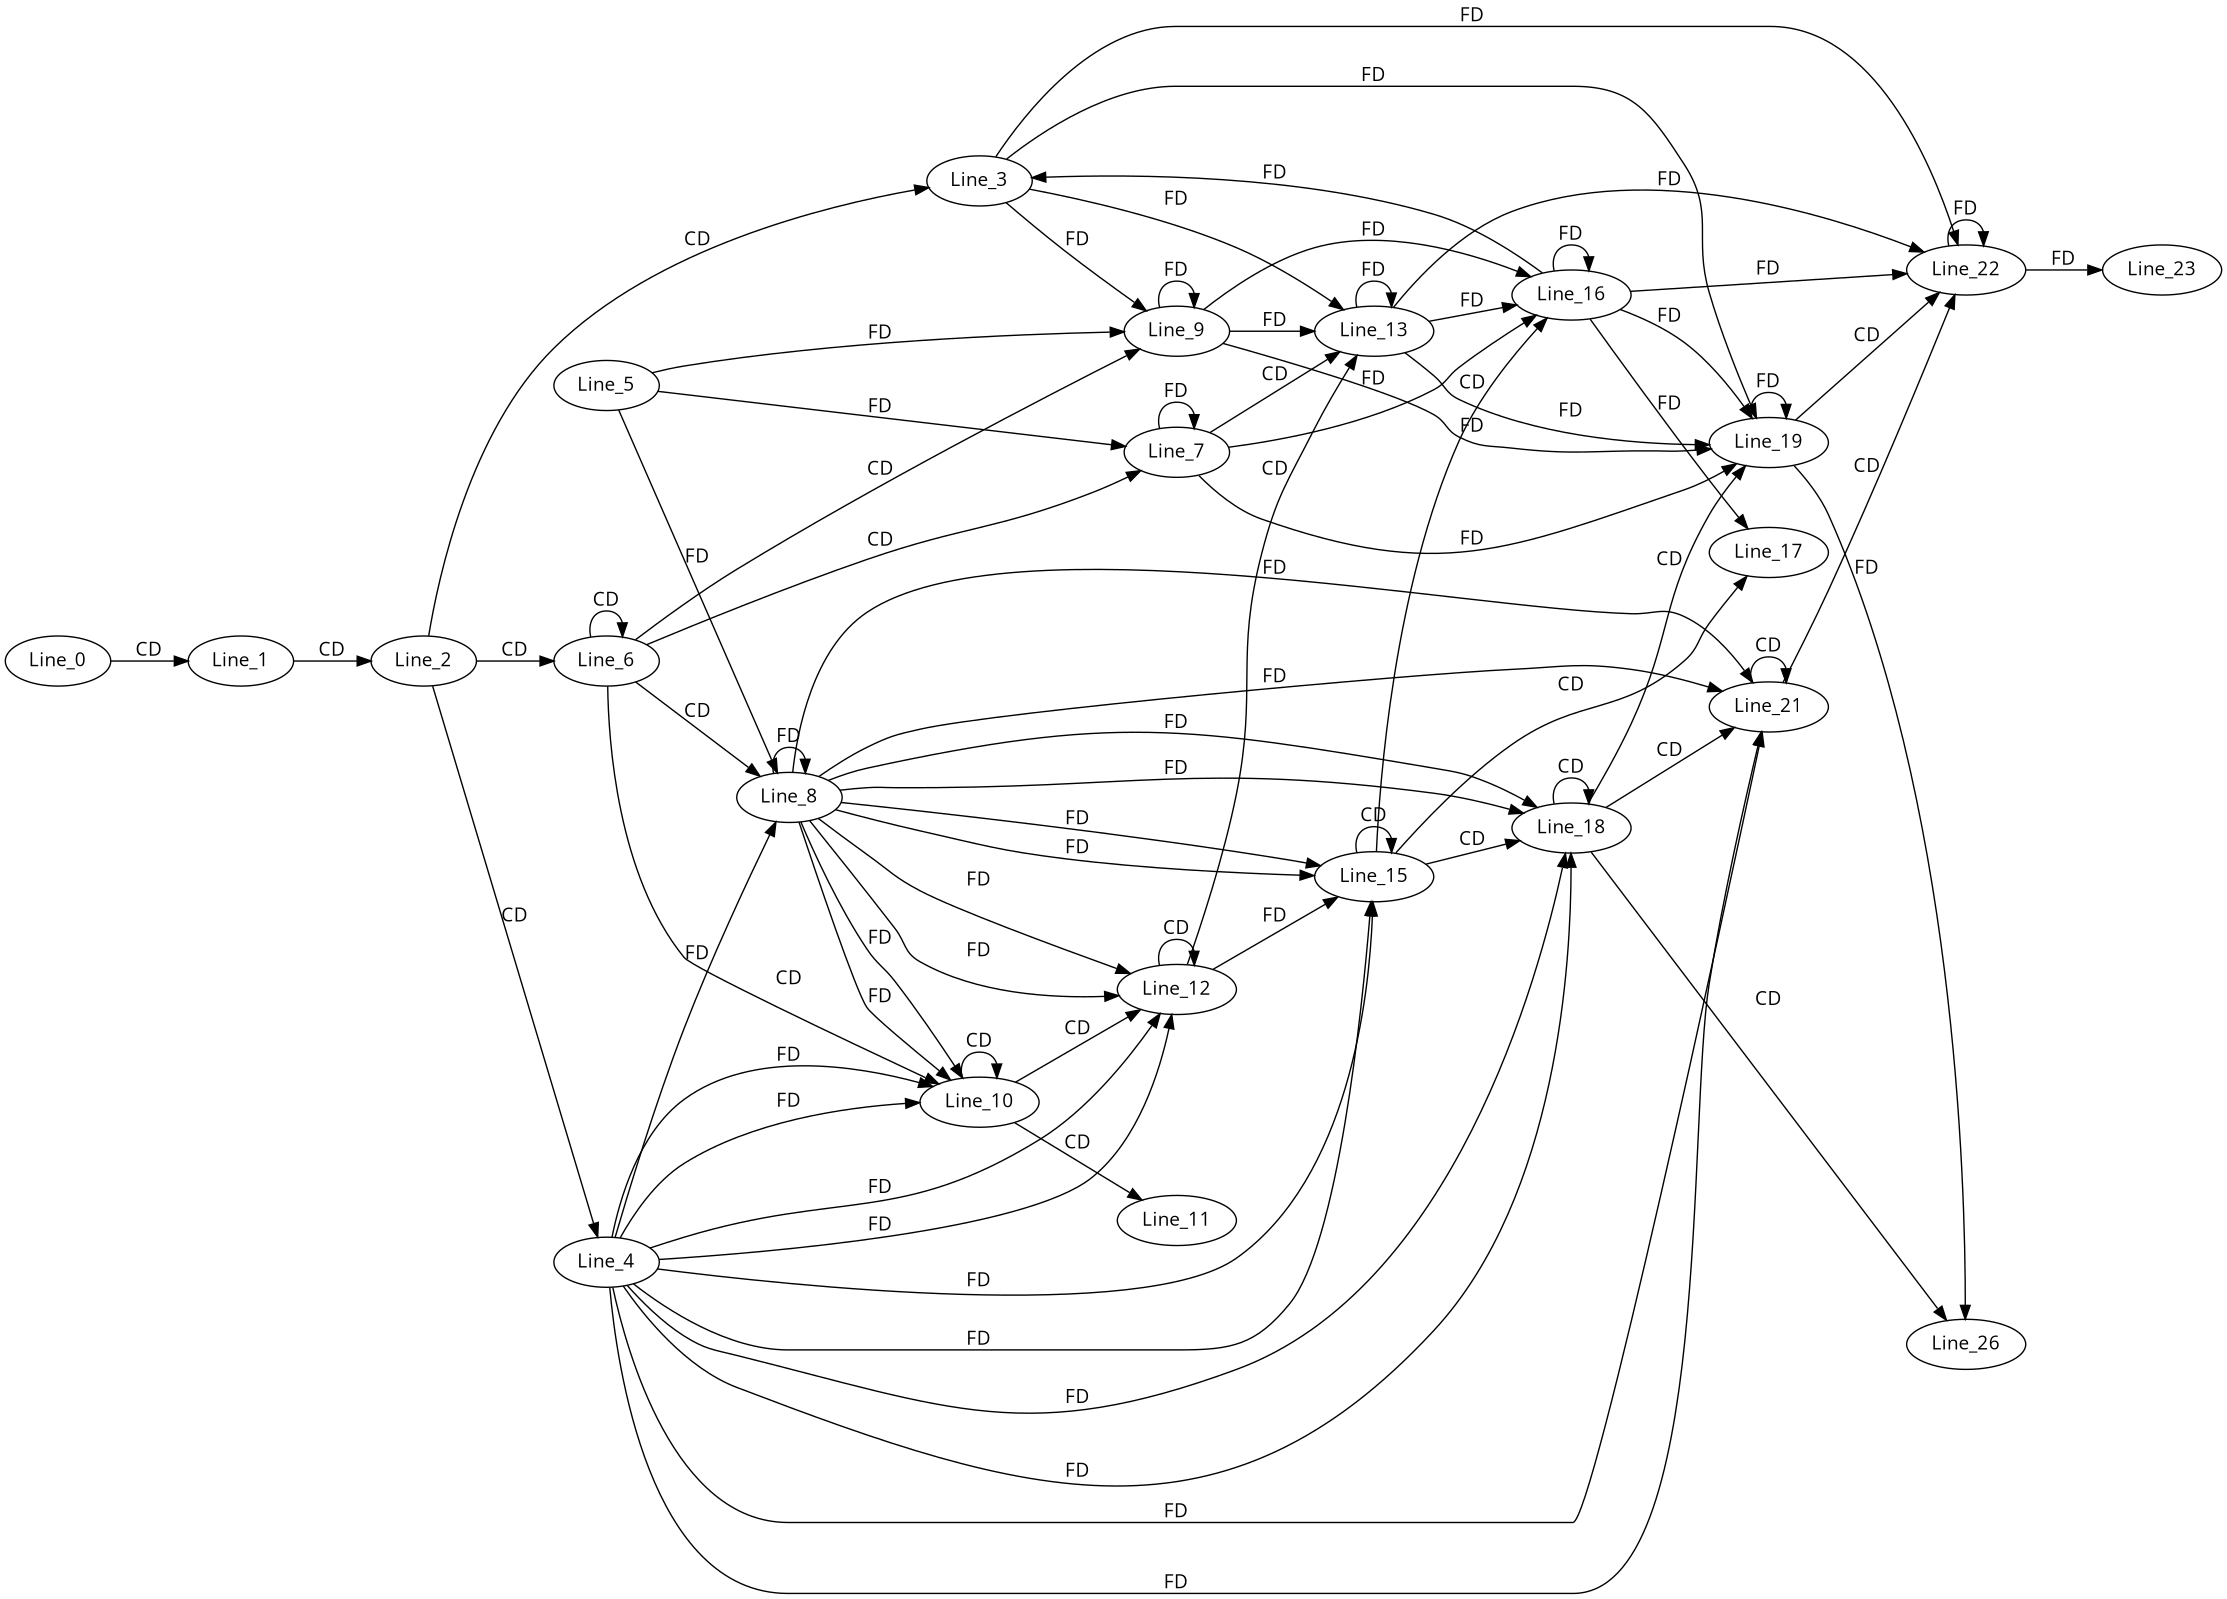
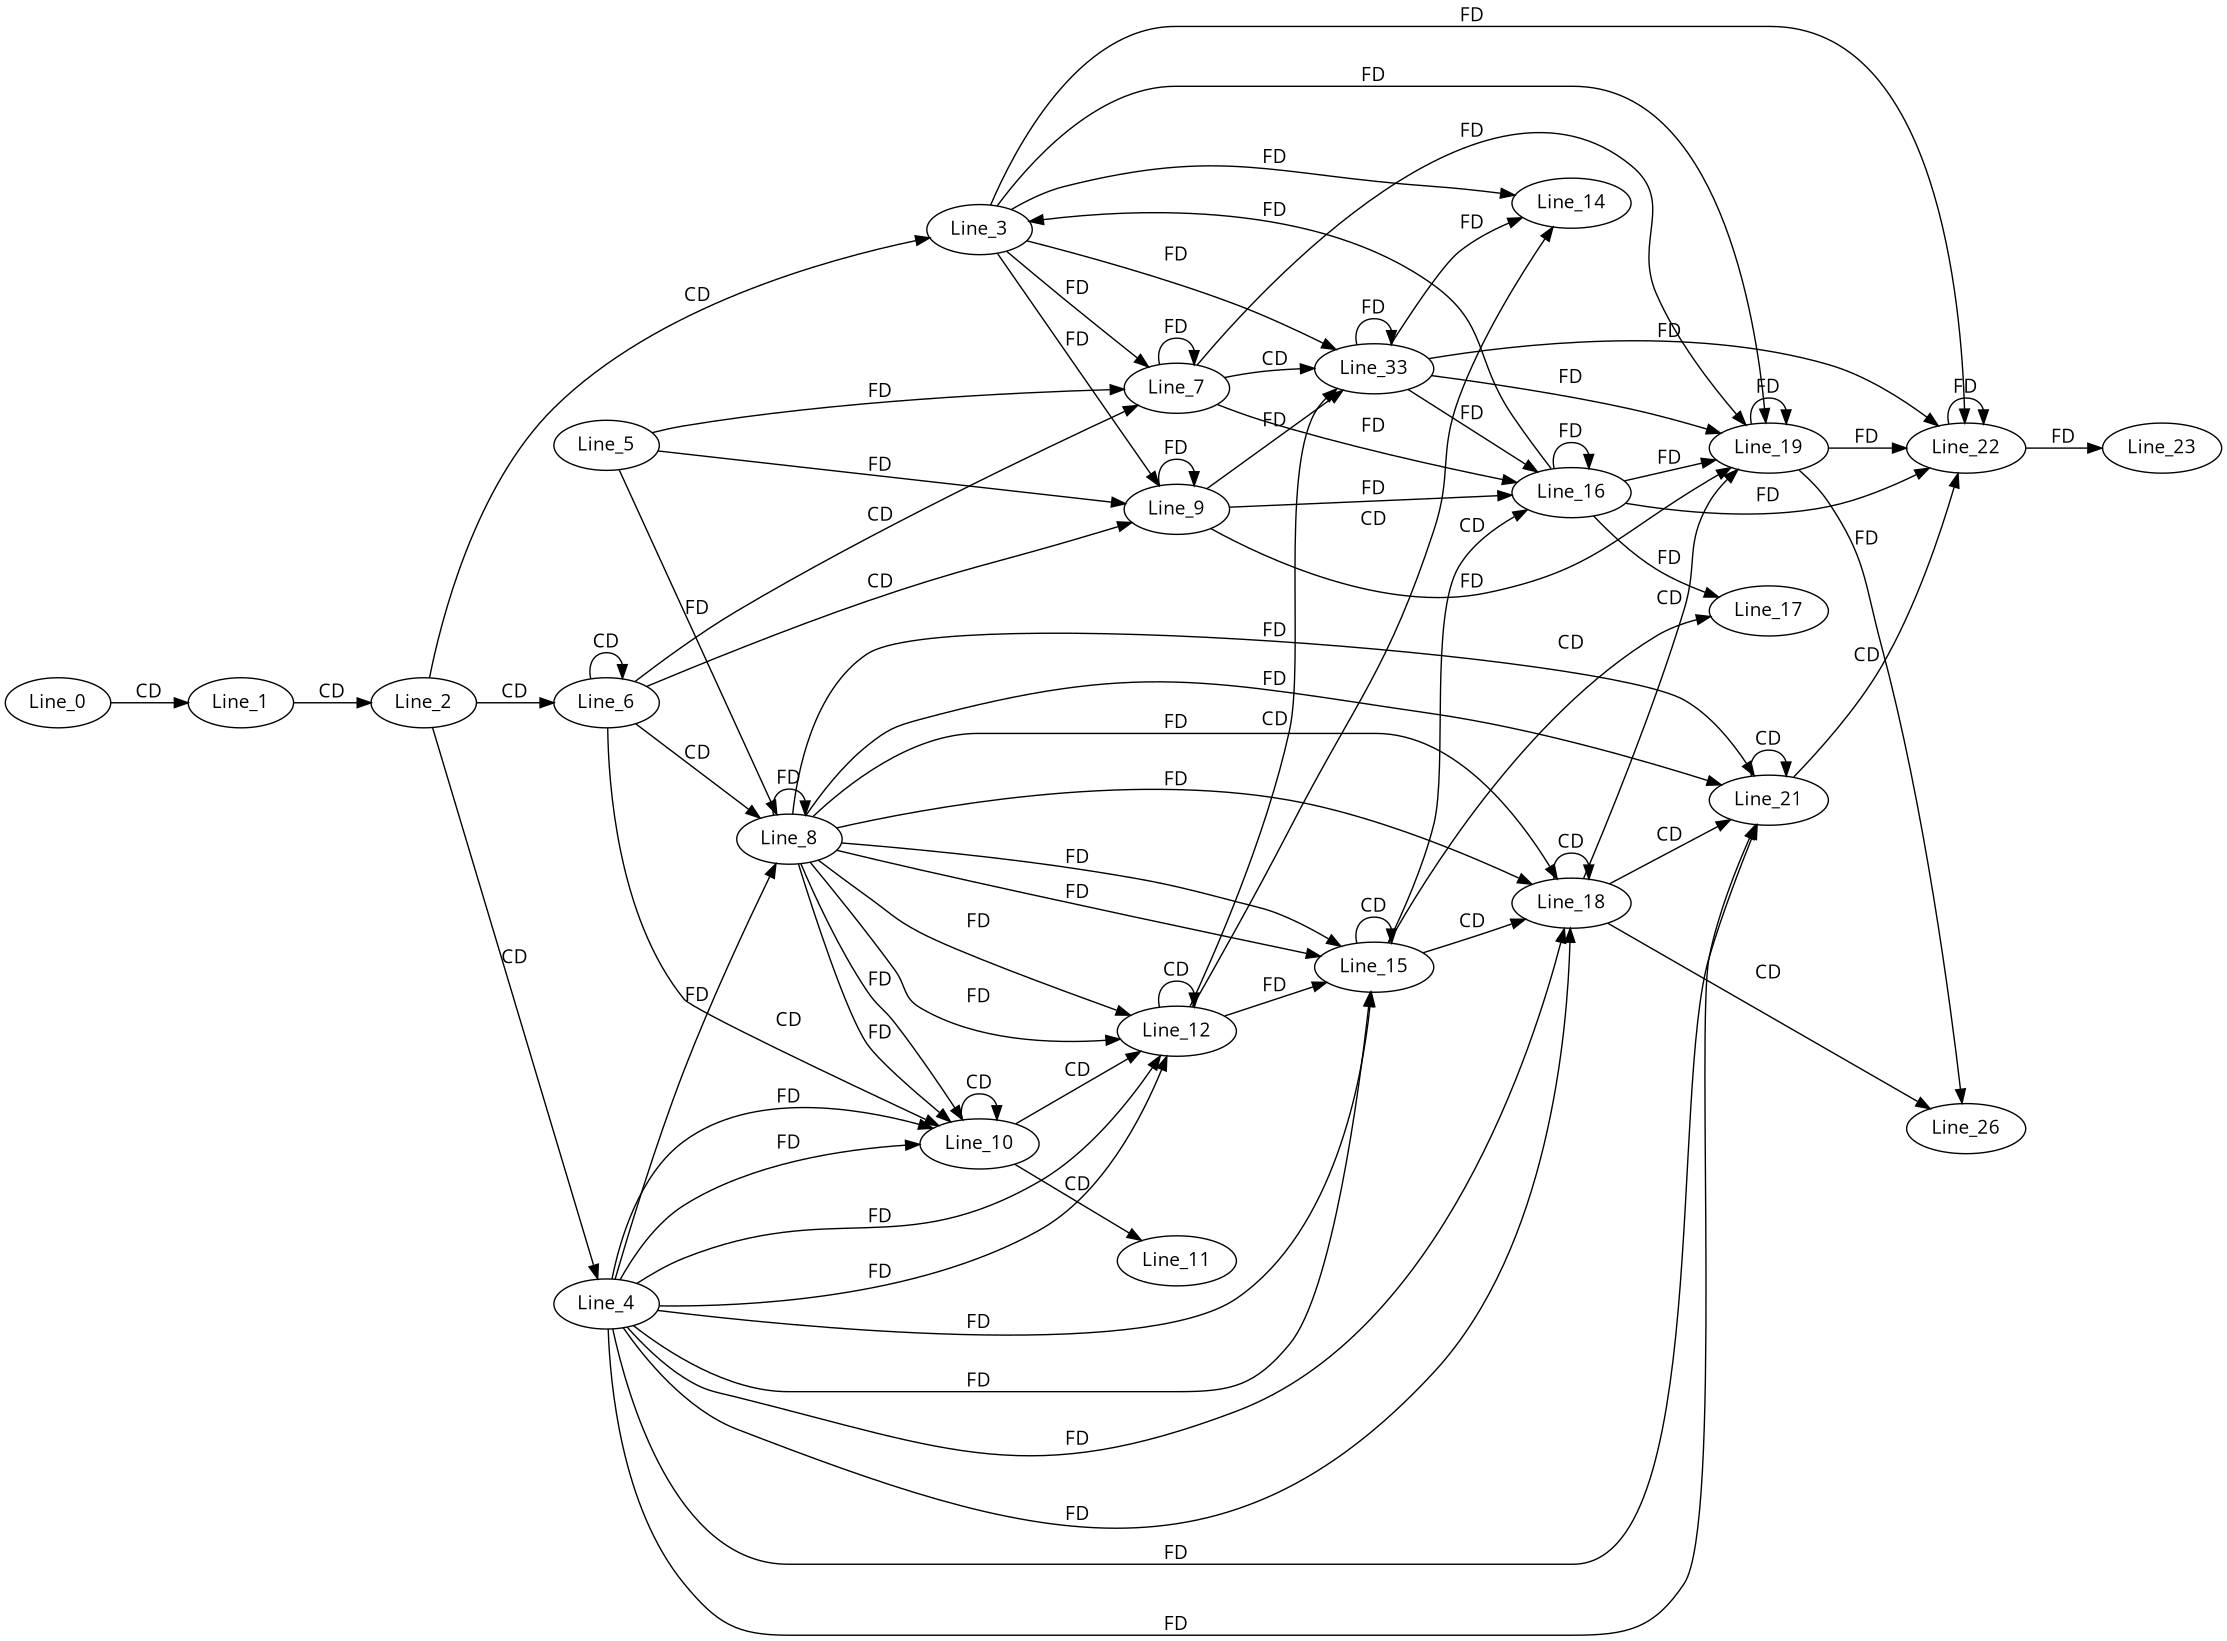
node "Line_14": added
edge "Line_3" -> "Line_7": added, label "FD"
node "Line_13": label "Line_13" -> "Line_33"
edge "Line_19" -> "Line_22": label "CD" -> "FD"
